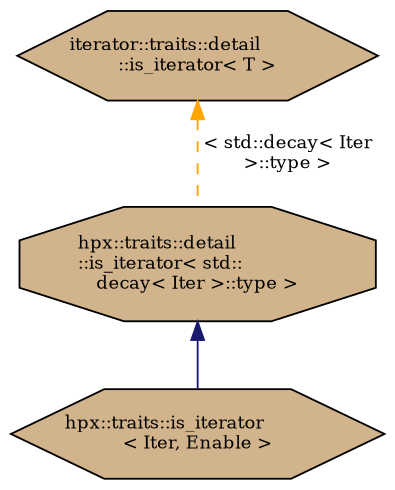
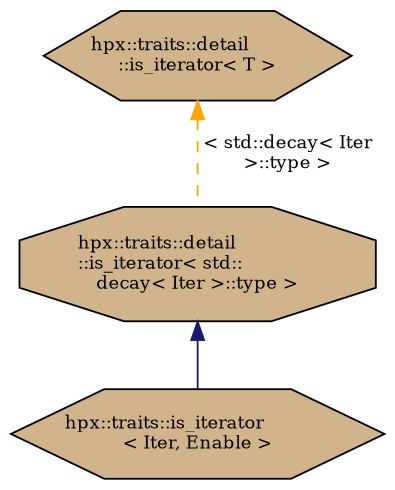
node "iterator::traits::detail ::is_iterator< T >": label "iterator::traits::detail ::is_iterator< T >" -> "hpx::traits::detail ::is_iterator< T >"
